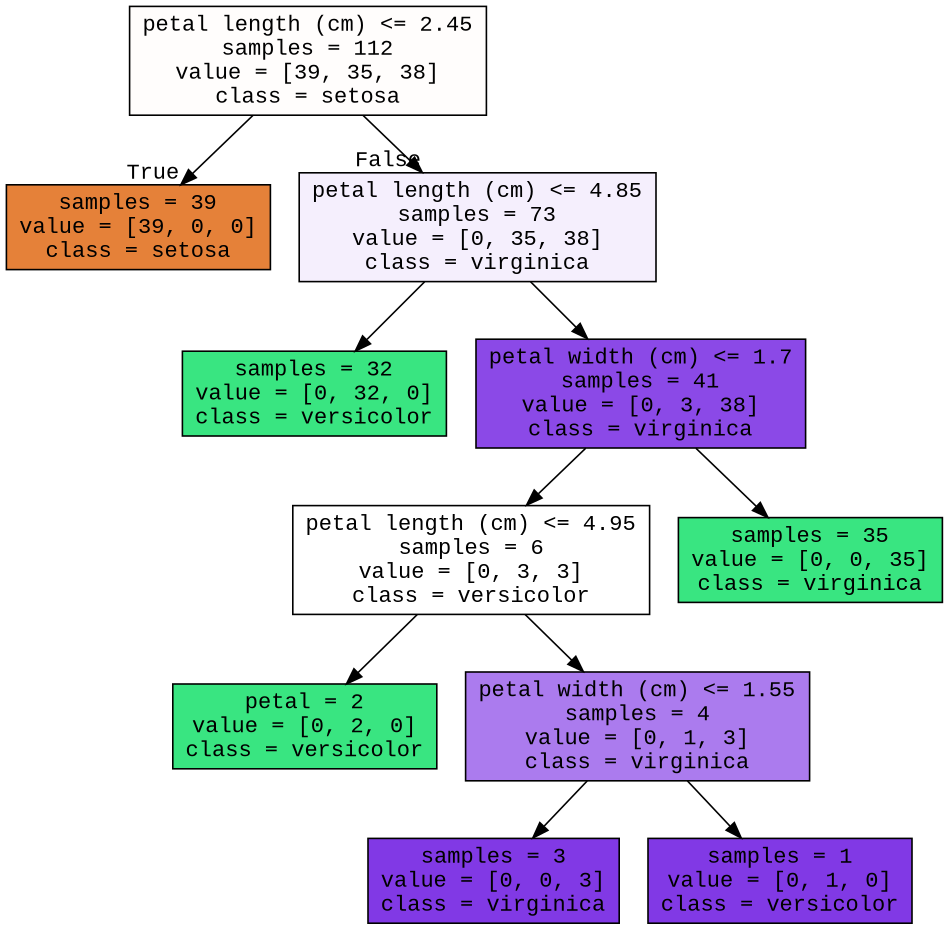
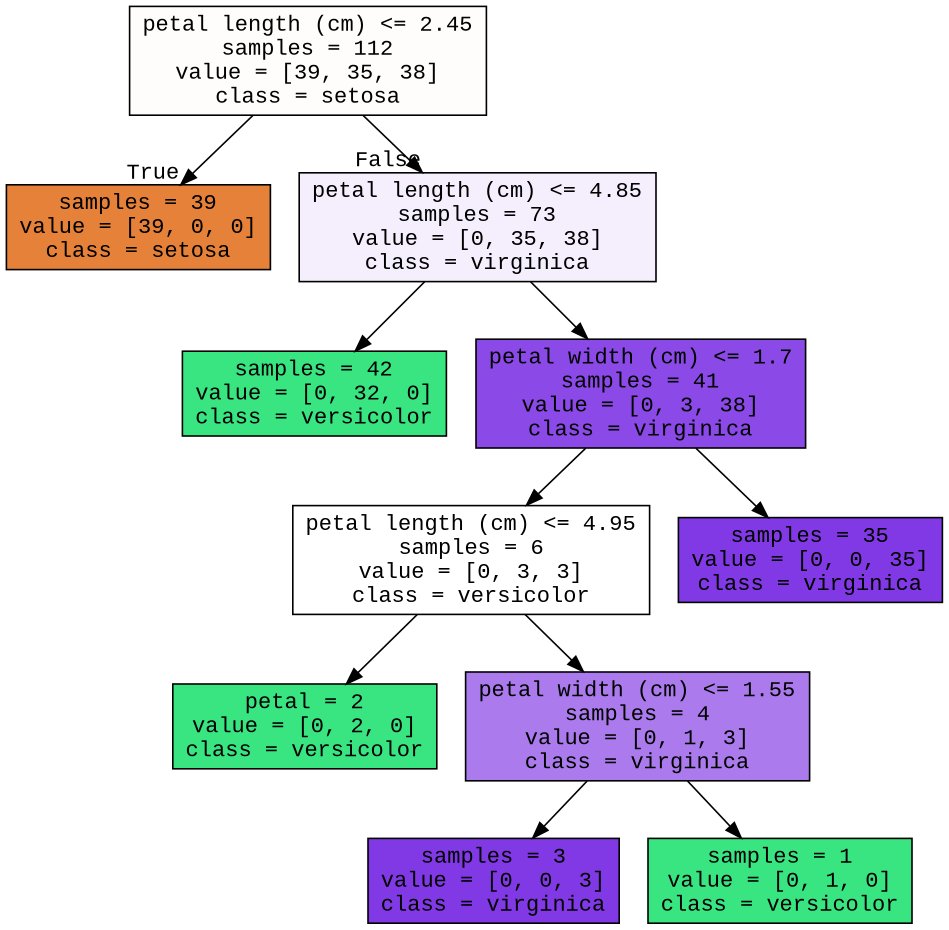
node "samples = 32 value = [0, 32, 0] class = versicolor": label "samples = 32 value = [0, 32, 0] class = versicolor" -> "samples = 42 value = [0, 32, 0] class = versicolor"
node "samples = 35 value = [0, 0, 35] class = virginica": fillcolor #39e581 -> #8139e5
node "samples = 1 value = [0, 1, 0] class = versicolor": fillcolor #8139e5 -> #39e581
